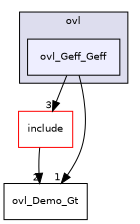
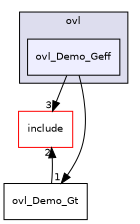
node "ovl_Geff_Geff": label "ovl_Geff_Geff" -> "ovl_Demo_Geff"
edge "include" -> "ovl_Demo_Gt": reversed
